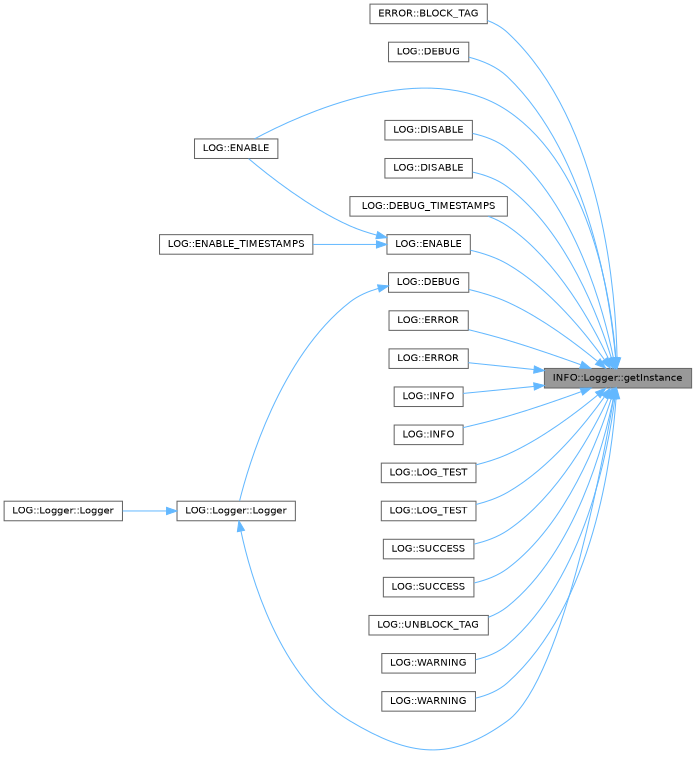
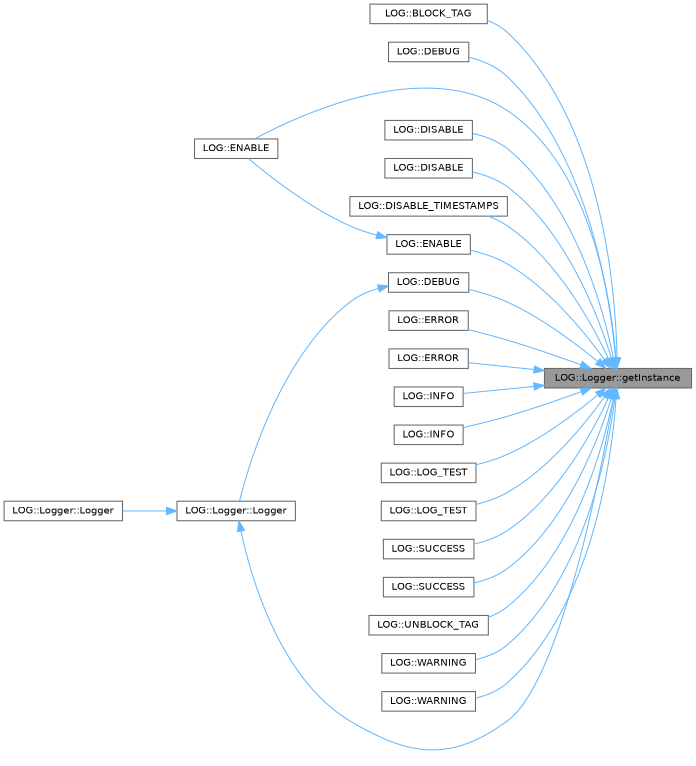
node "ERROR::BLOCK_TAG": label "ERROR::BLOCK_TAG" -> "LOG::BLOCK_TAG"
node "LOG::DEBUG_TIMESTAMPS": label "LOG::DEBUG_TIMESTAMPS" -> "LOG::DISABLE_TIMESTAMPS"
node "LOG::ENABLE_TIMESTAMPS": removed
node "INFO::Logger::getInstance": label "INFO::Logger::getInstance" -> "LOG::Logger::getInstance"
